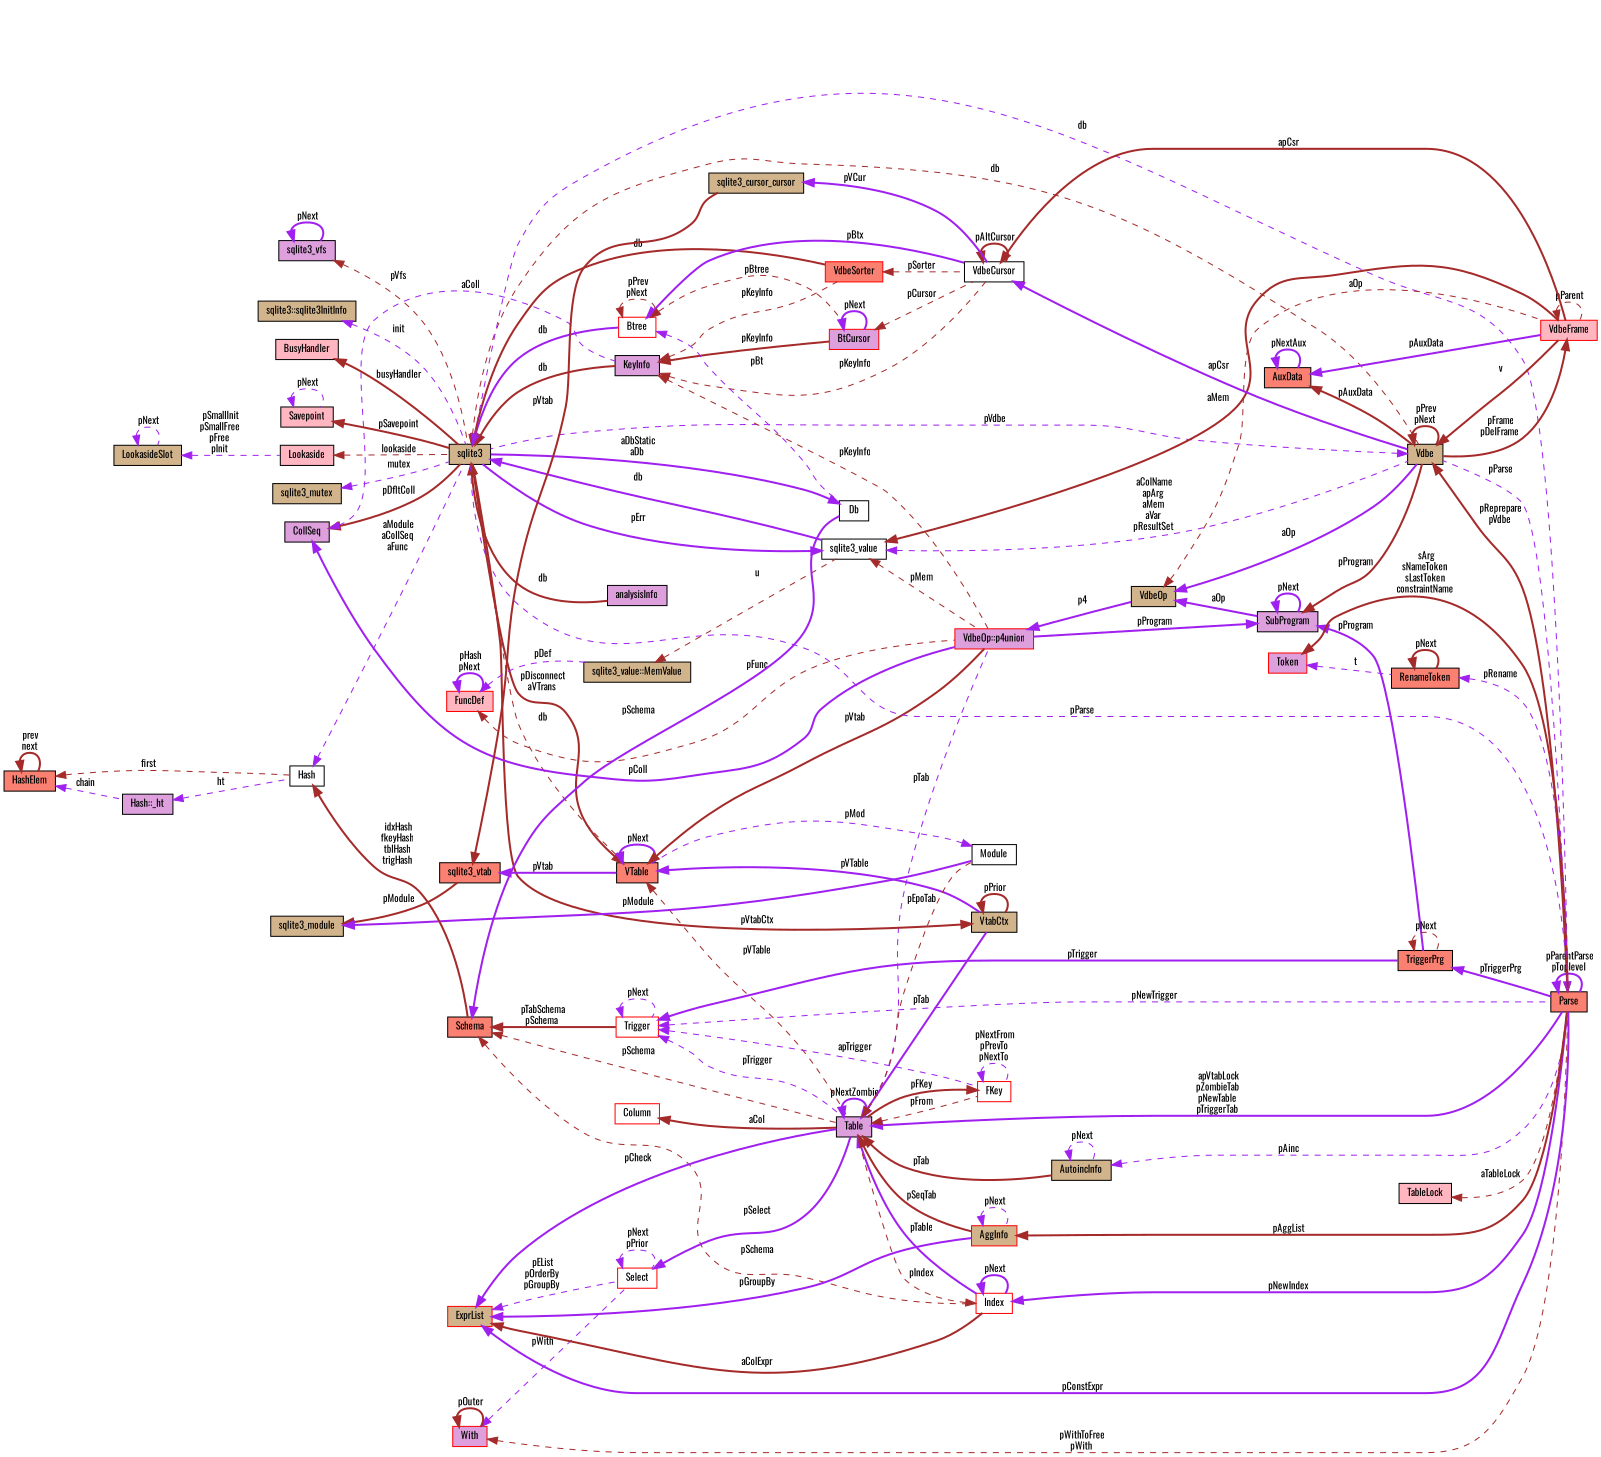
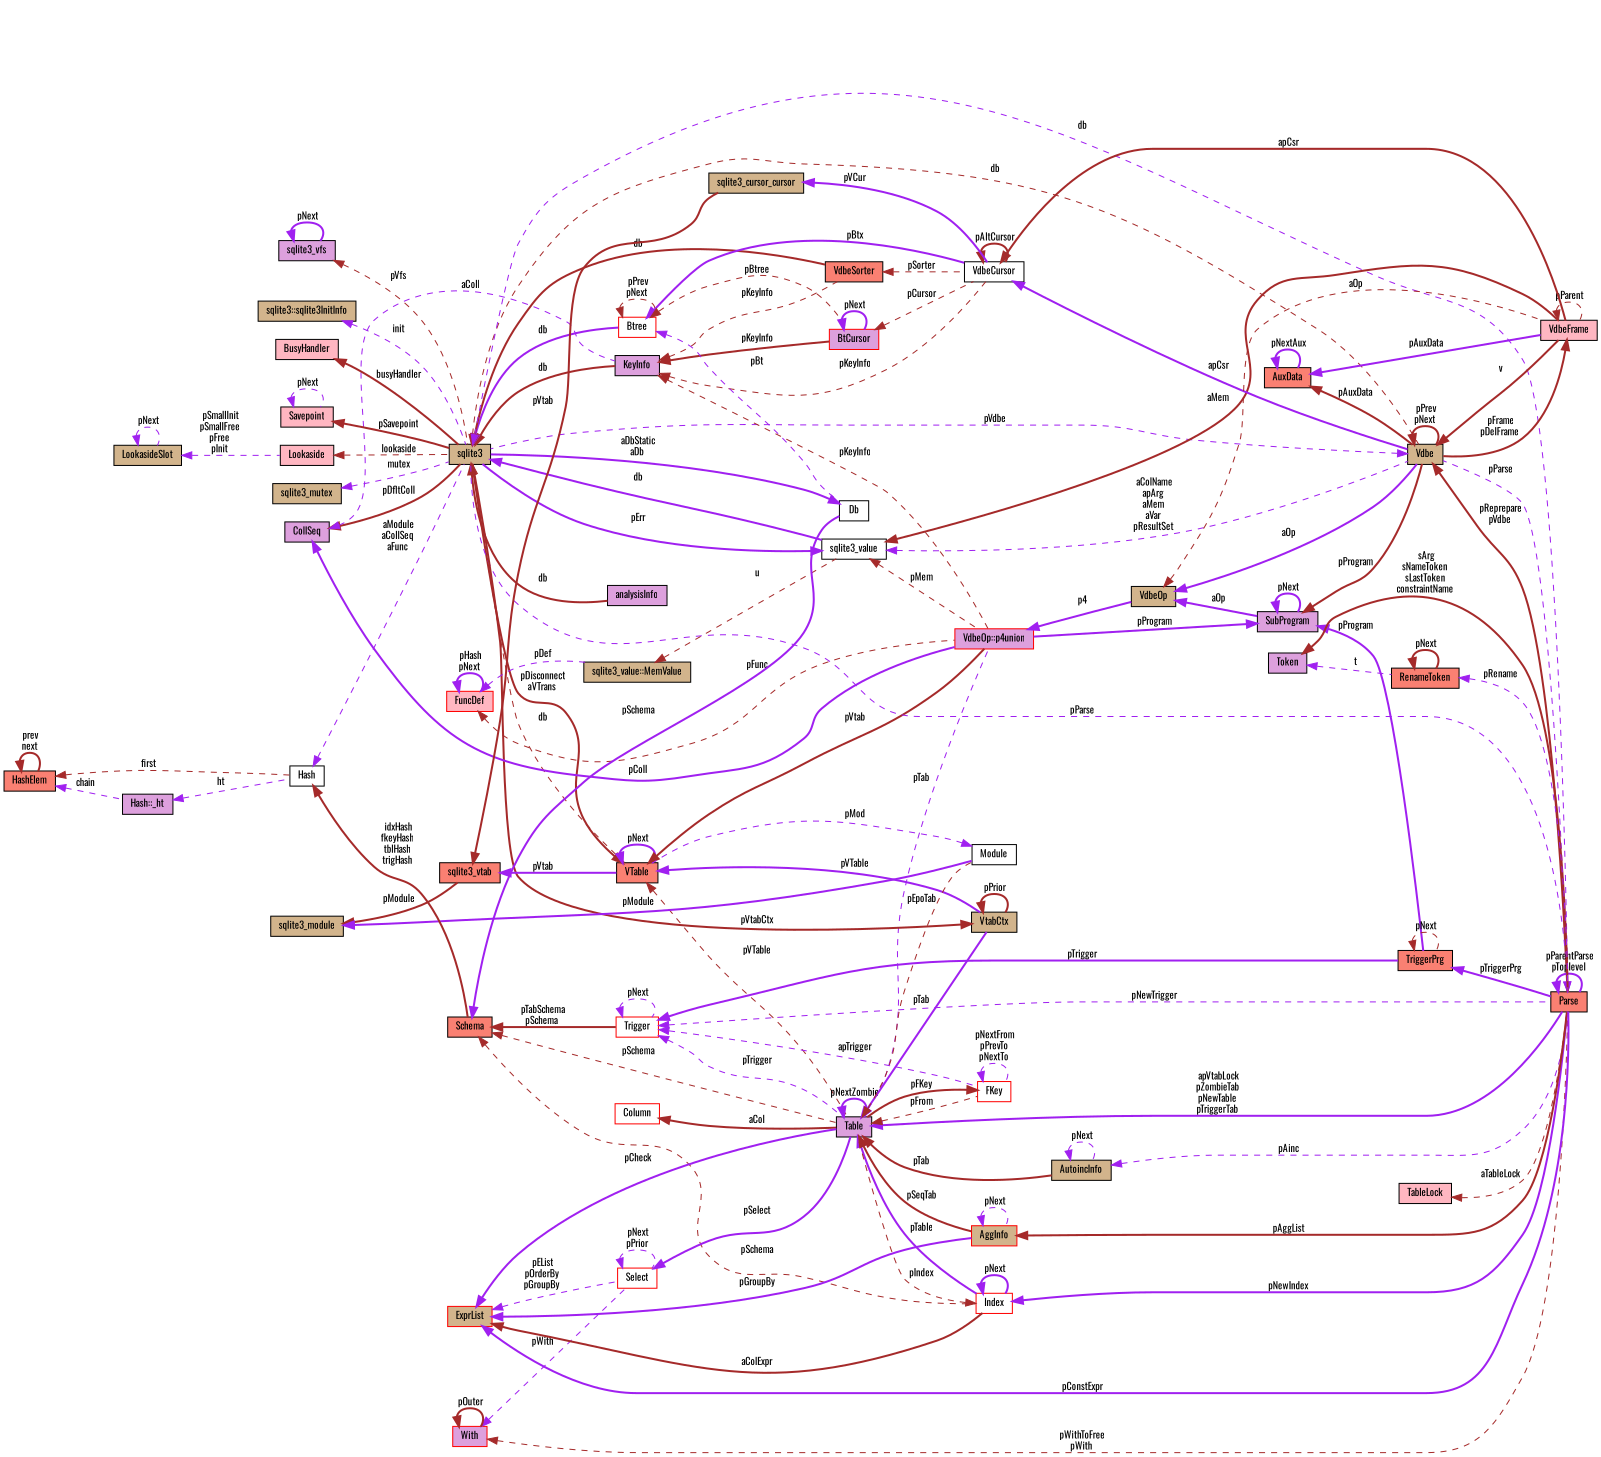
node "VdbeSorter": color red -> black
node "VdbeFrame": color red -> black
node "Token": color red -> black
